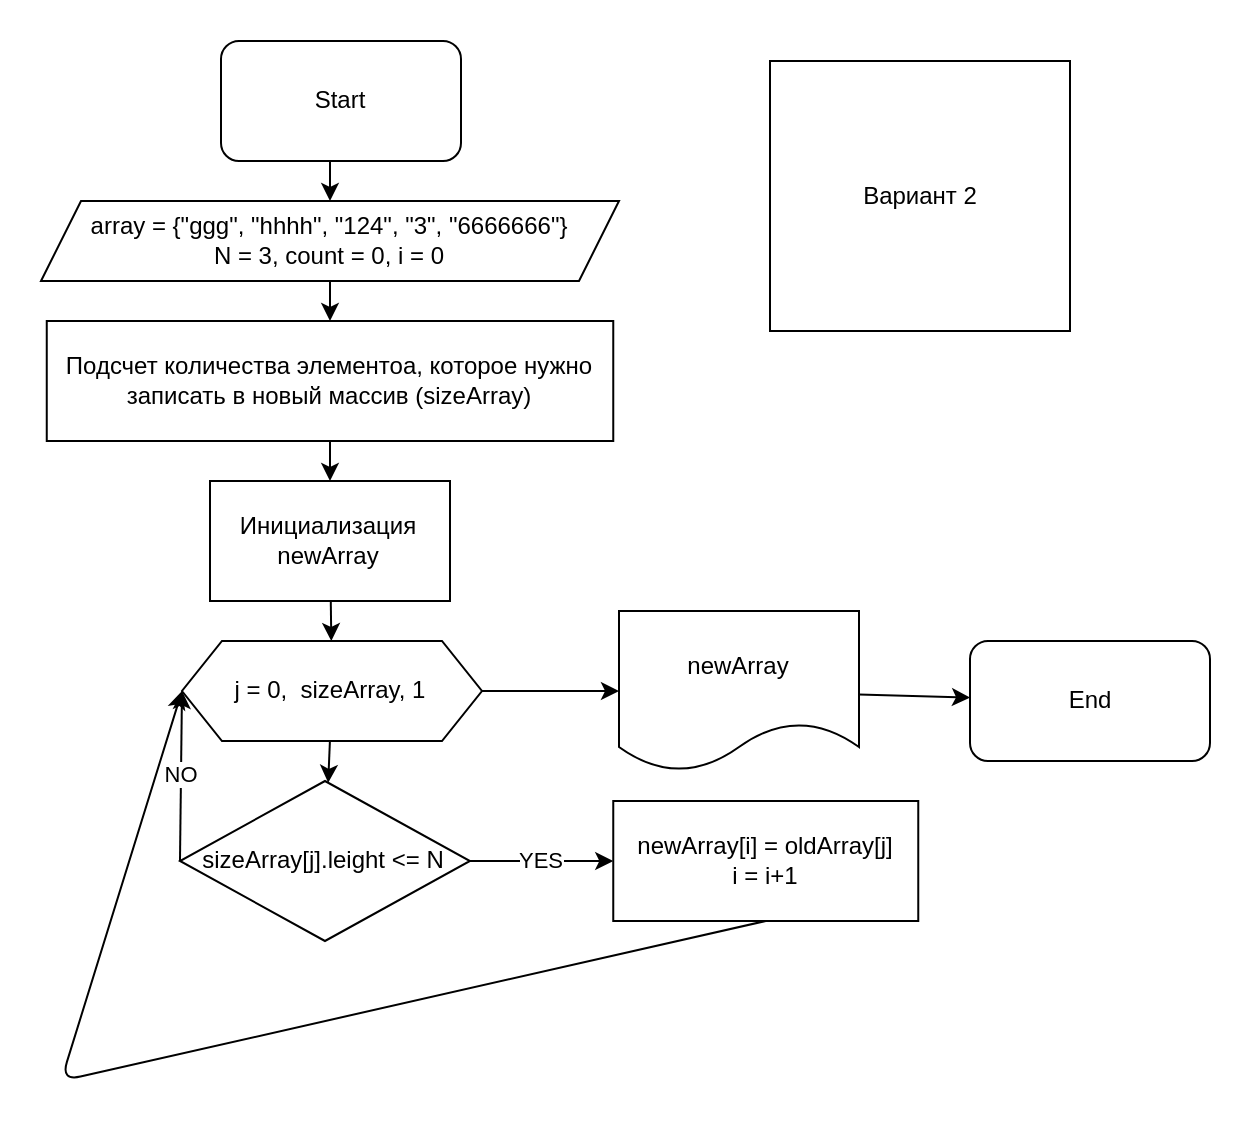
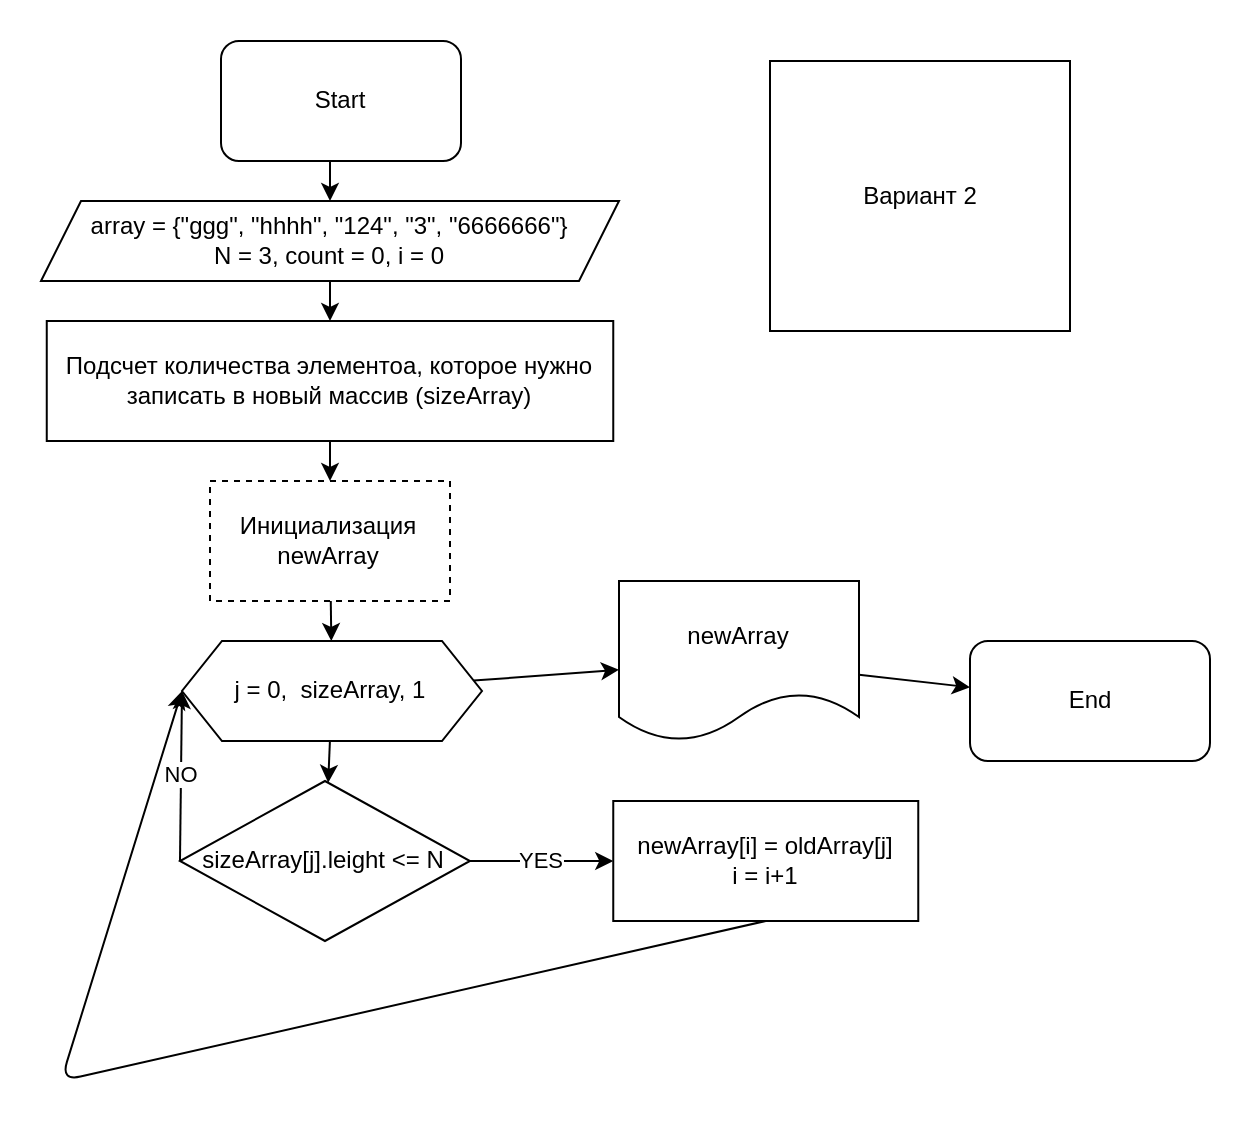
node "Инициализация newArray": style solid -> dashed
node "newArray": moved (739, 691) -> (739, 661)
